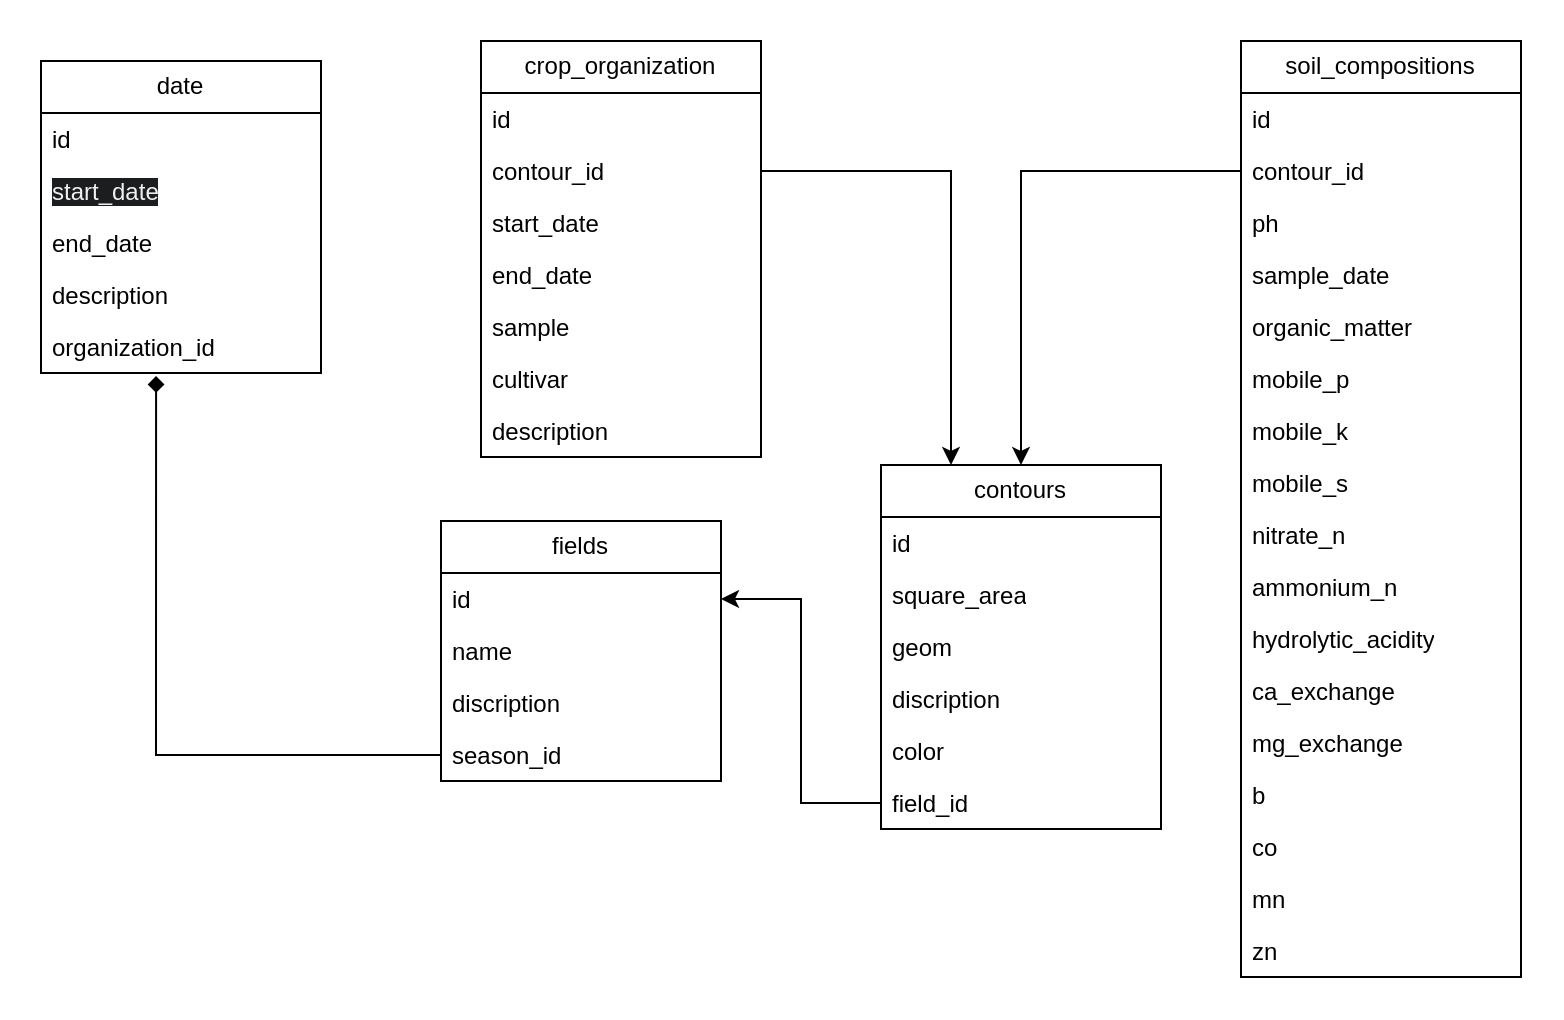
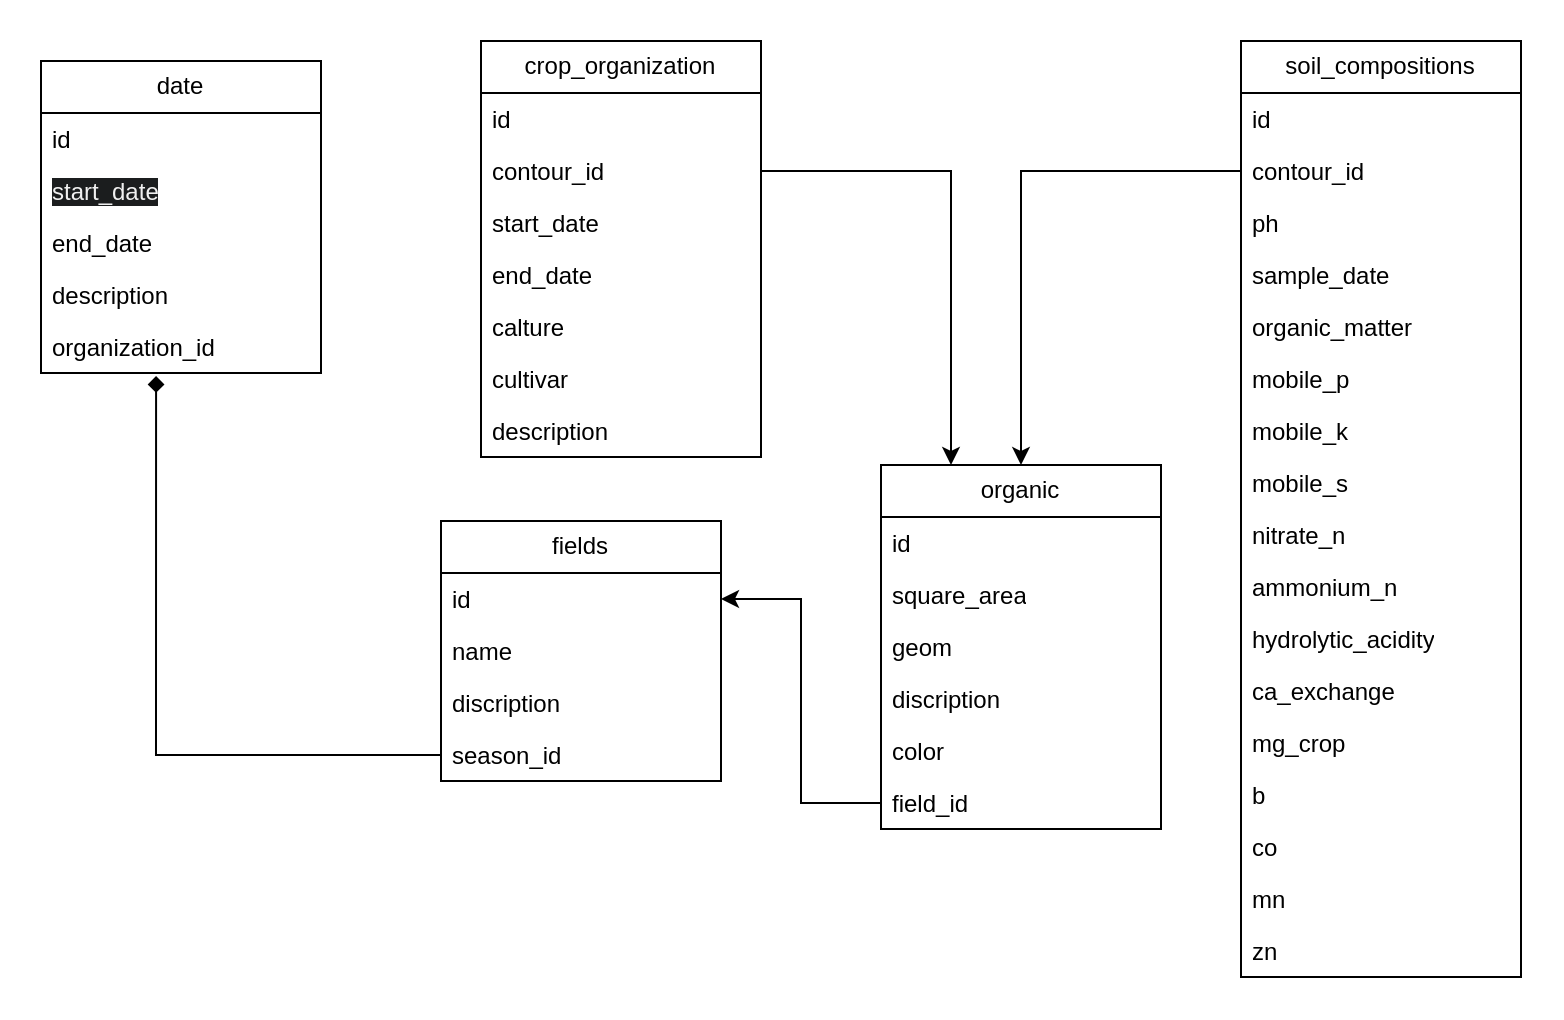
node "sample": label "sample" -> "calture"
node "contours": label "contours" -> "organic"
node "mg_exchange": label "mg_exchange" -> "mg_crop"
